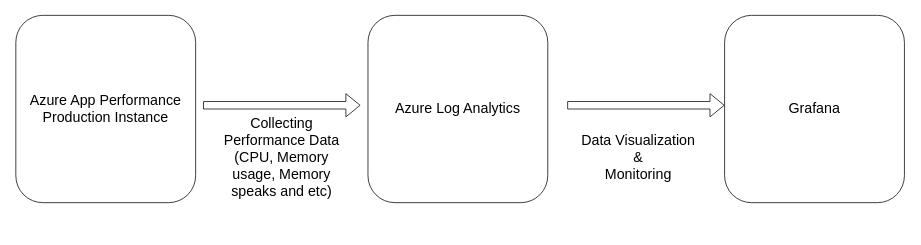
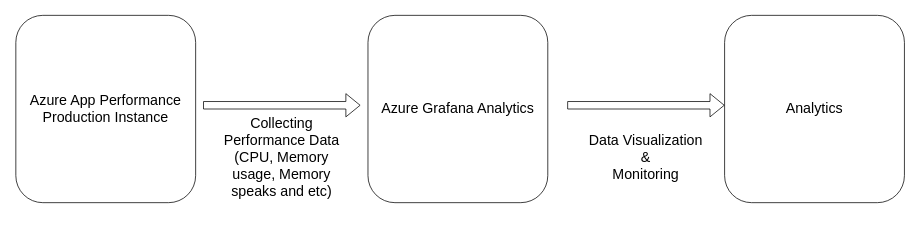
node "Azure Log Analytics": label "Azure Log Analytics" -> "Azure Grafana Analytics"
node "Grafana": label "Grafana" -> "Analytics"
node "Data Visualization & Monitoring": moved (639, 158) -> (646, 158)
